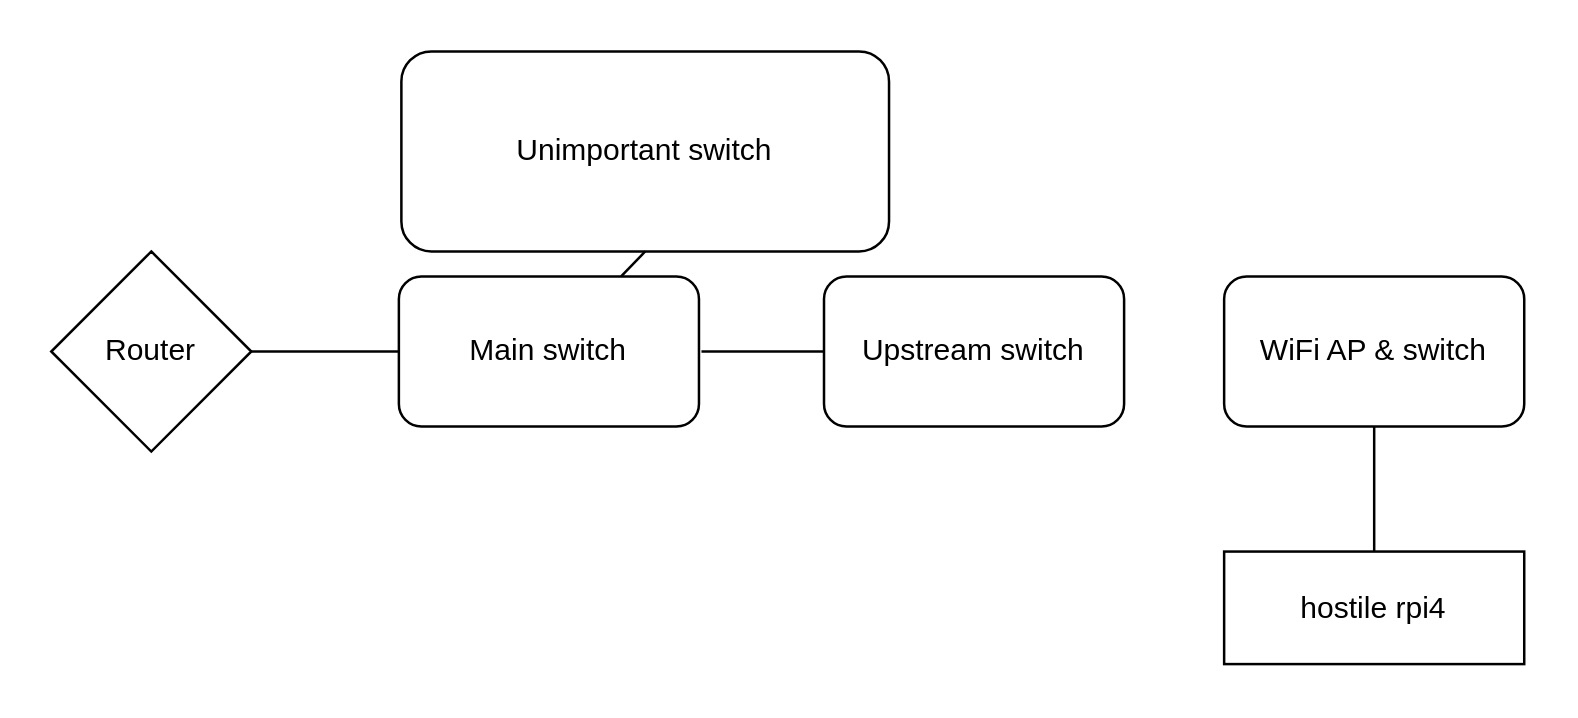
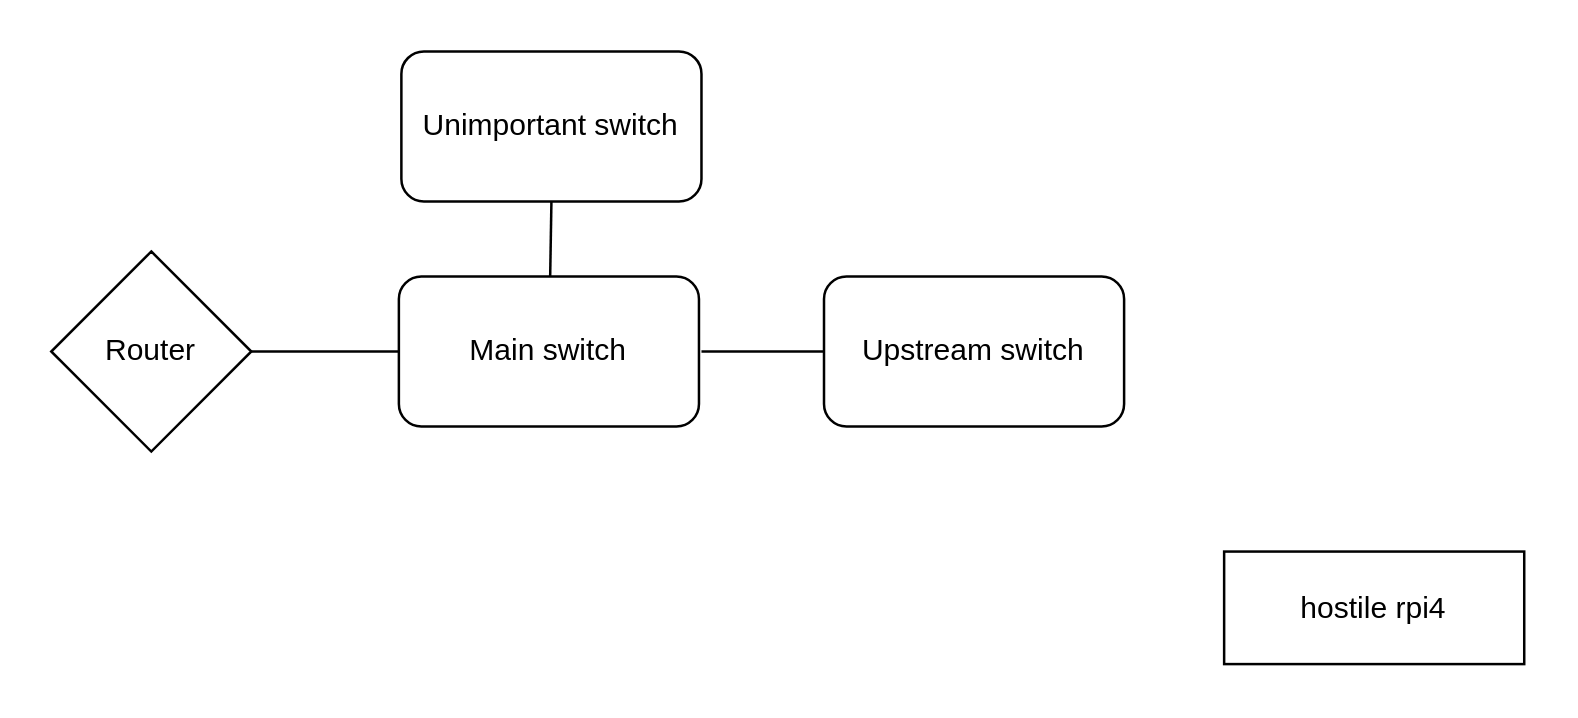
node "Unimportant switch": size 488x200 -> 300x150
node "WiFi AP & switch": removed
edge "WiFi AP & switch" -- "hostile rpi4": removed
